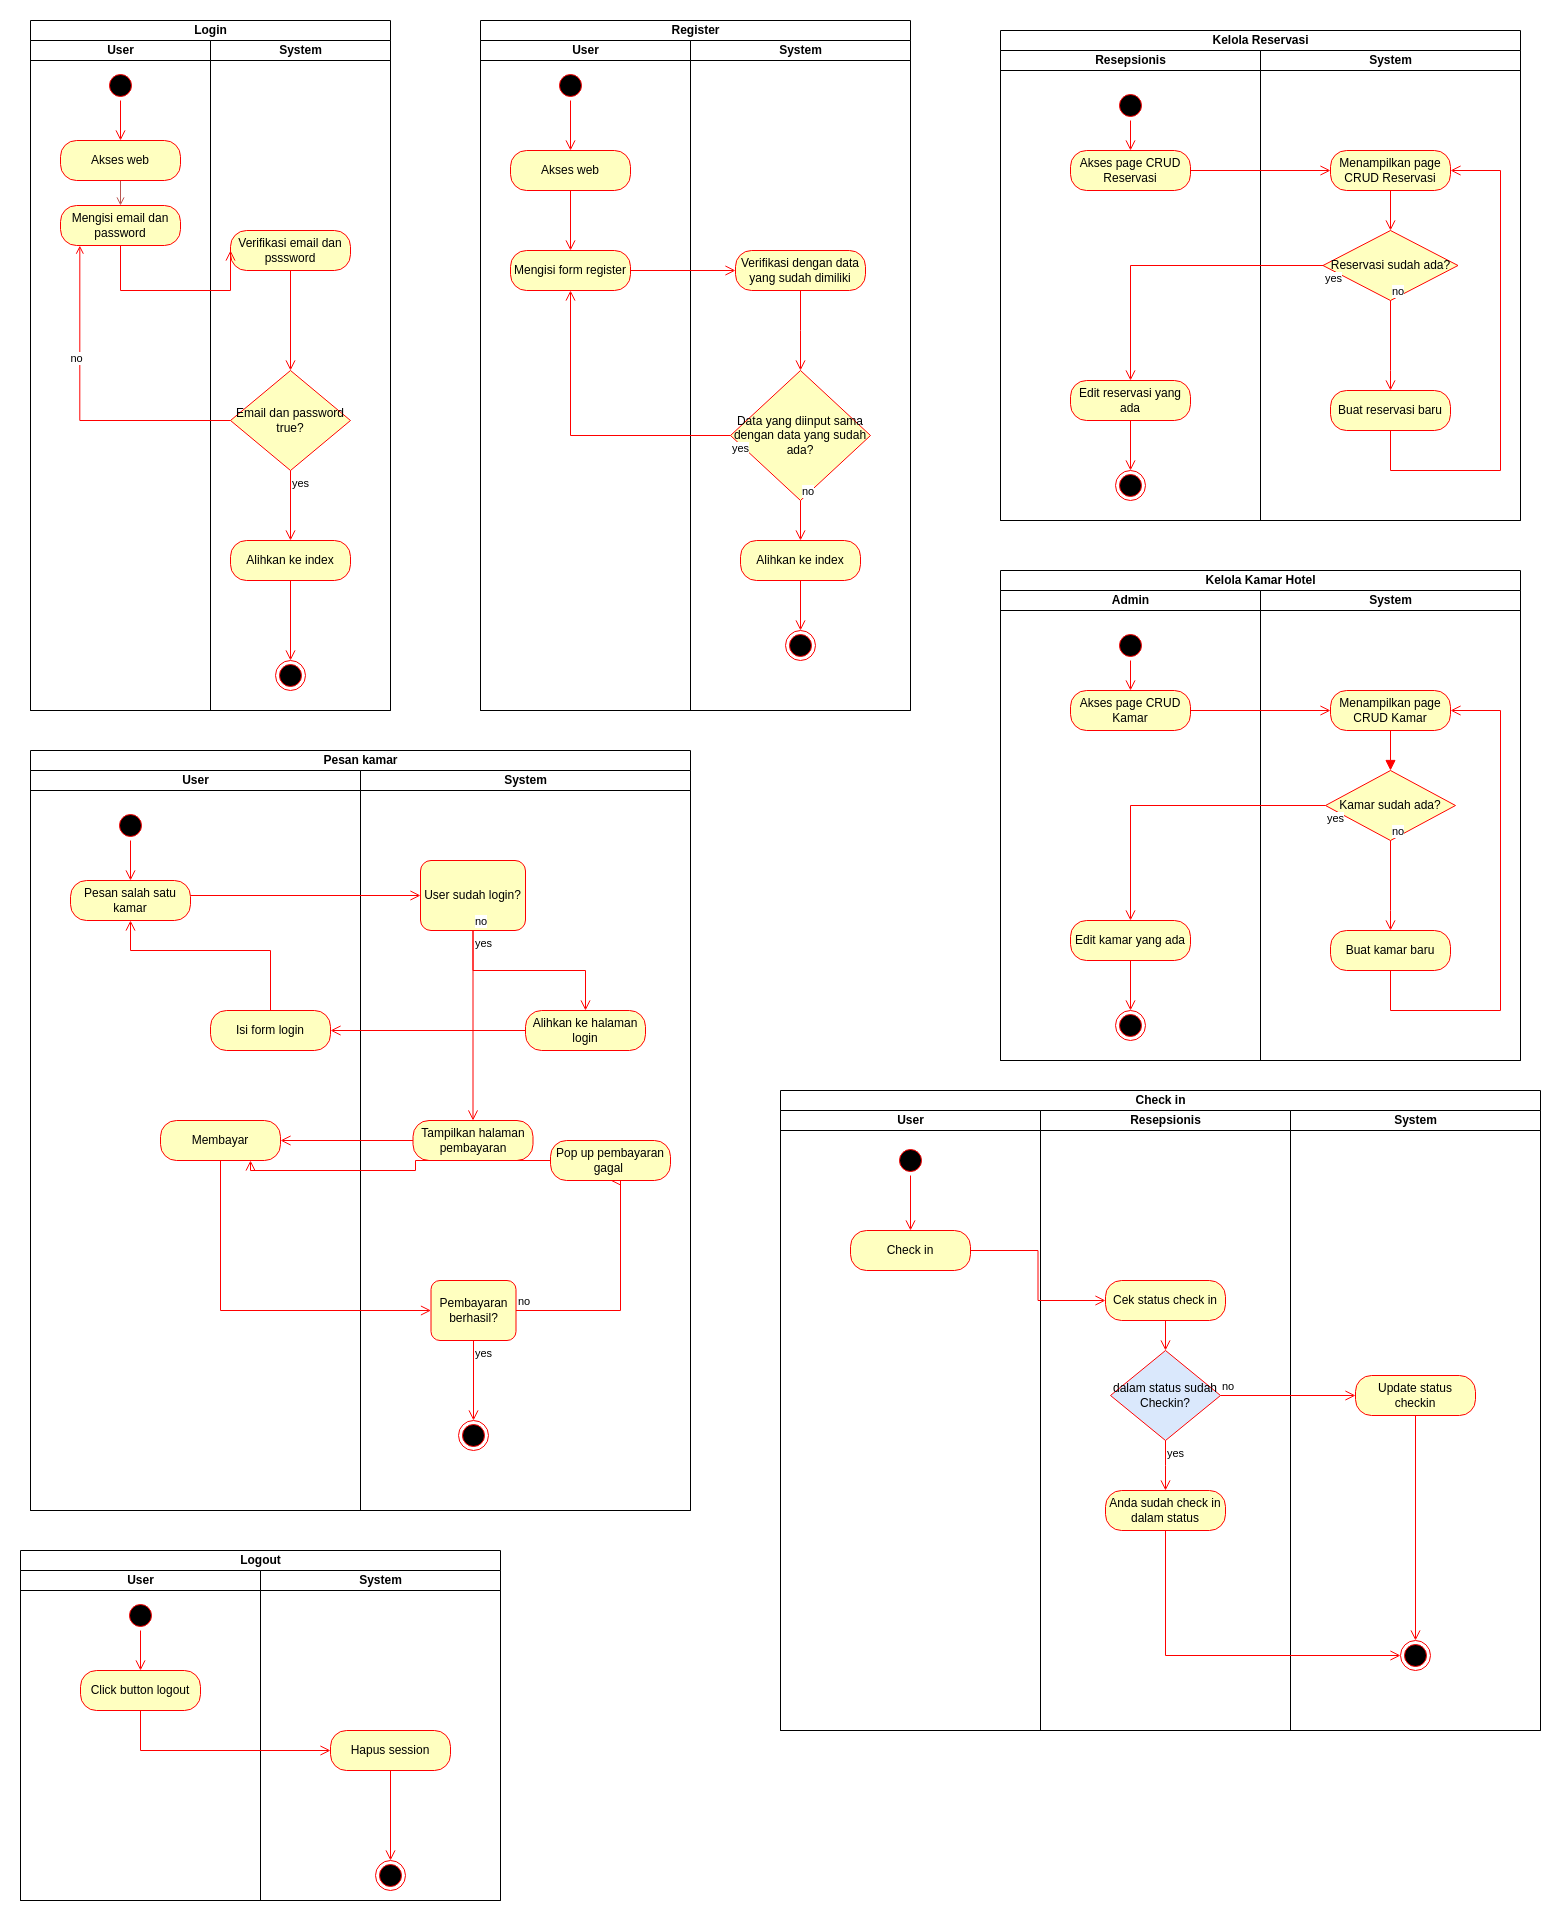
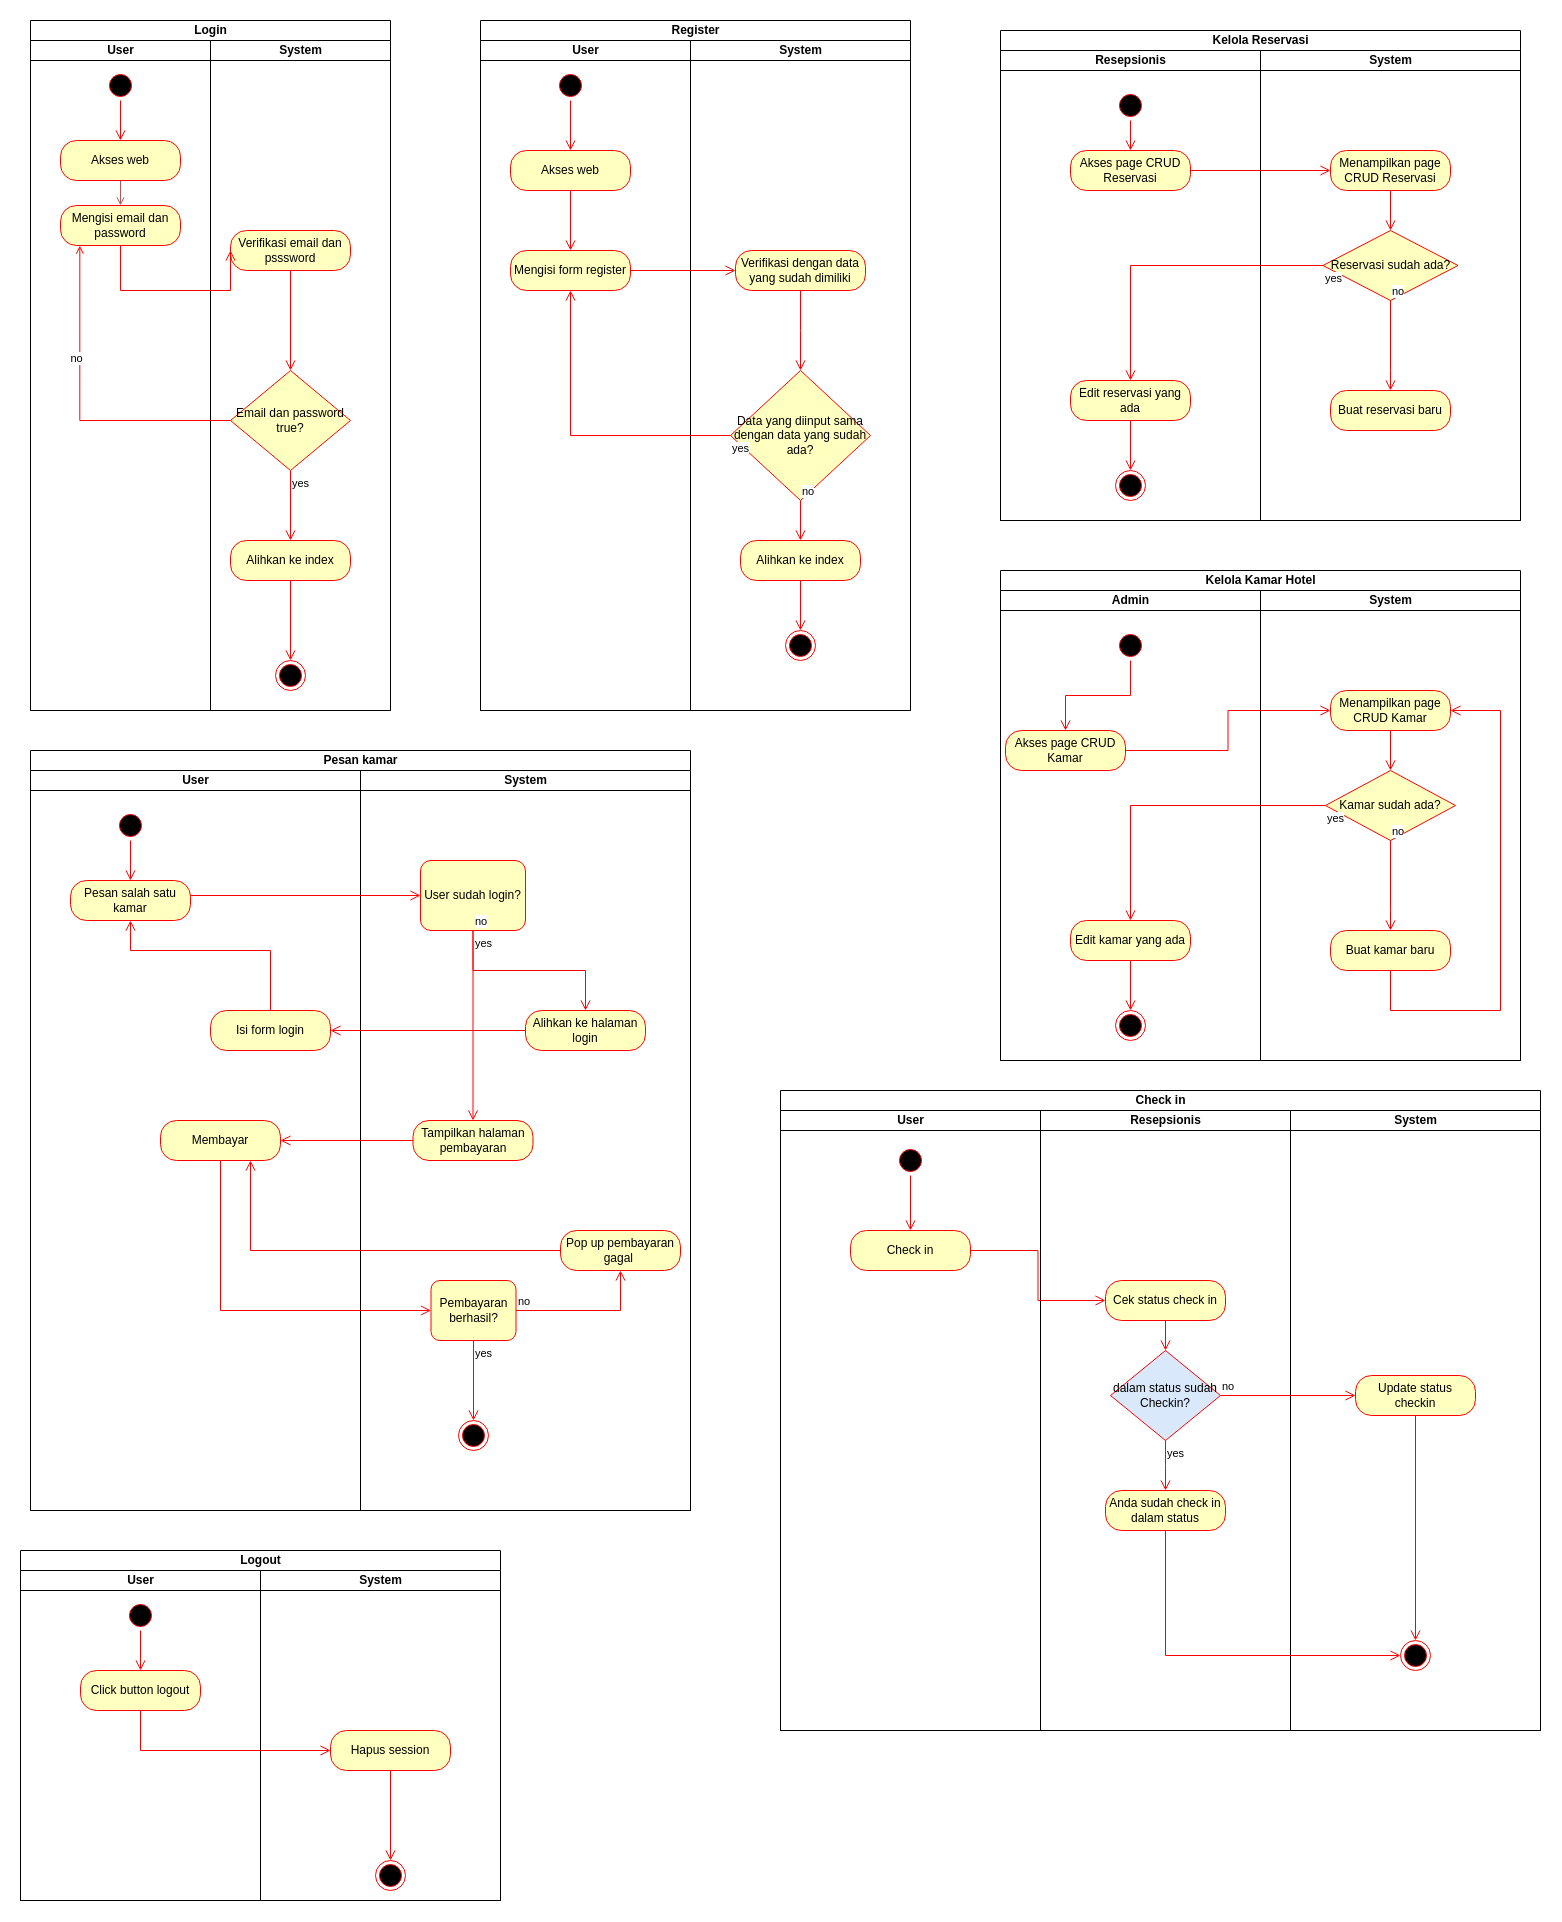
edge "Buat reservasi baru" -> "Menampilkan page CRUD Reservasi": removed
node "Akses page CRUD Kamar": moved (1131, 711) -> (1066, 751)
edge "Menampilkan page CRUD Kamar" -> "Kamar sudah ada?": arrowhead block -> open
node "Pop up pembayaran gagal": moved (611, 1161) -> (621, 1251)
